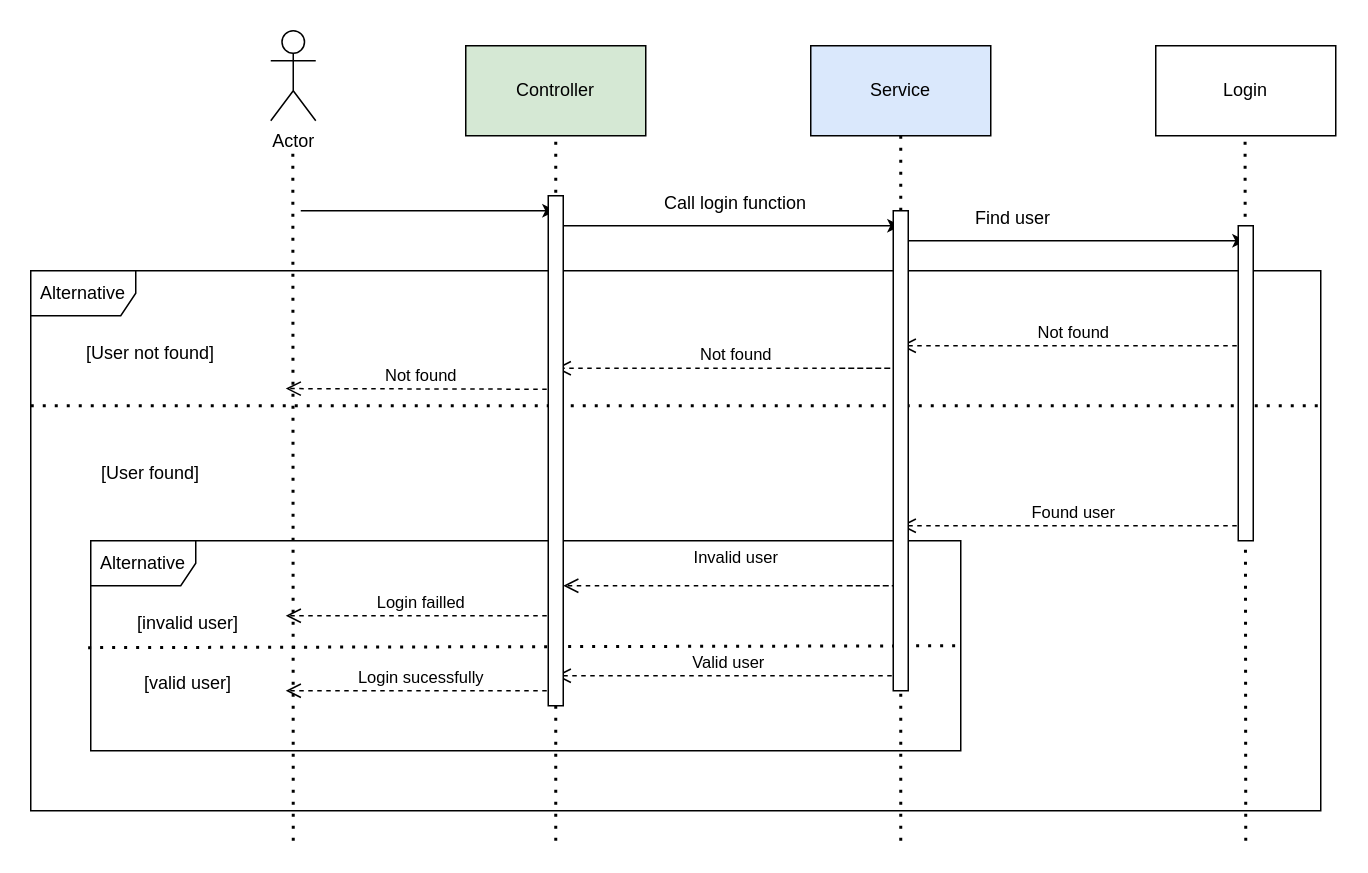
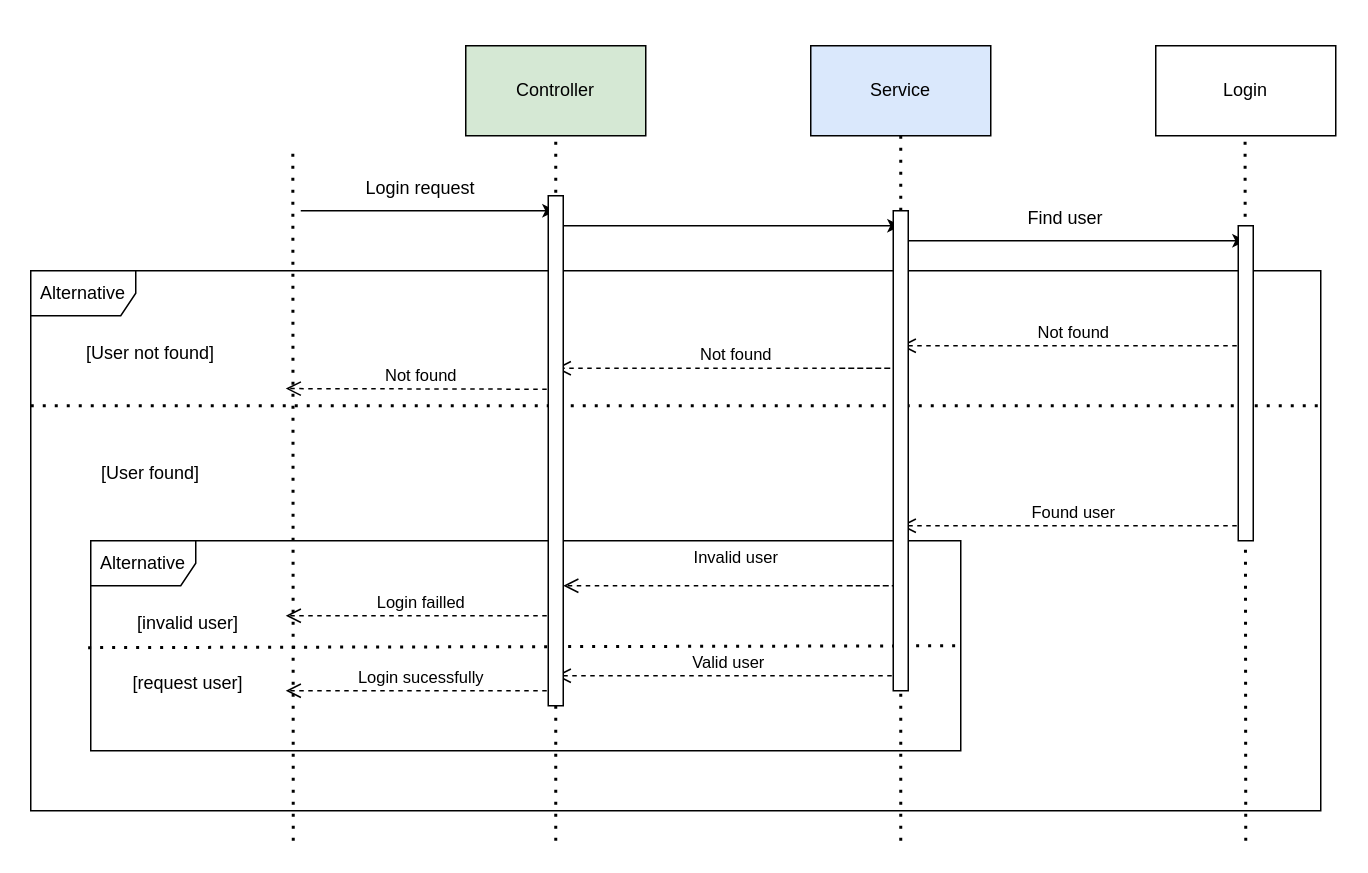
node "Actor": removed
node "Login request": added
node "Call login function": removed
node "Find user": moved (1013, 218) -> (1066, 218)
node "[valid user]": label "[valid user]" -> "[request user]"
